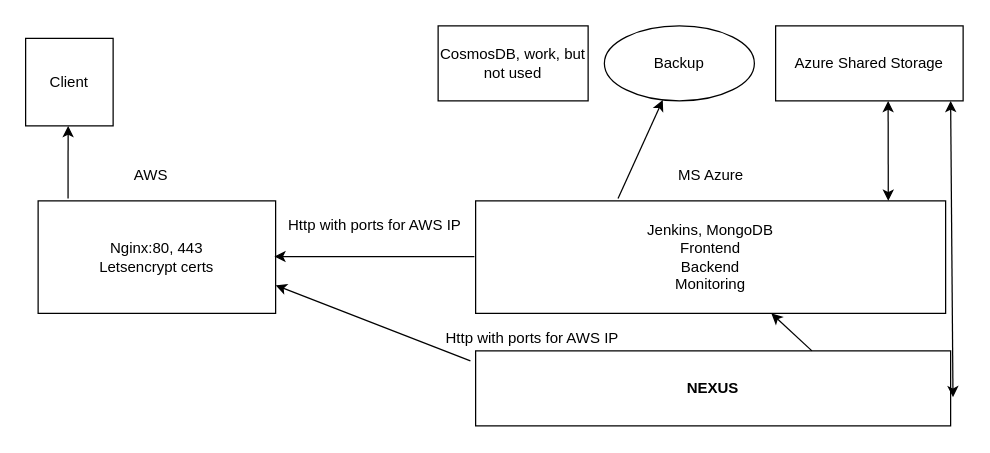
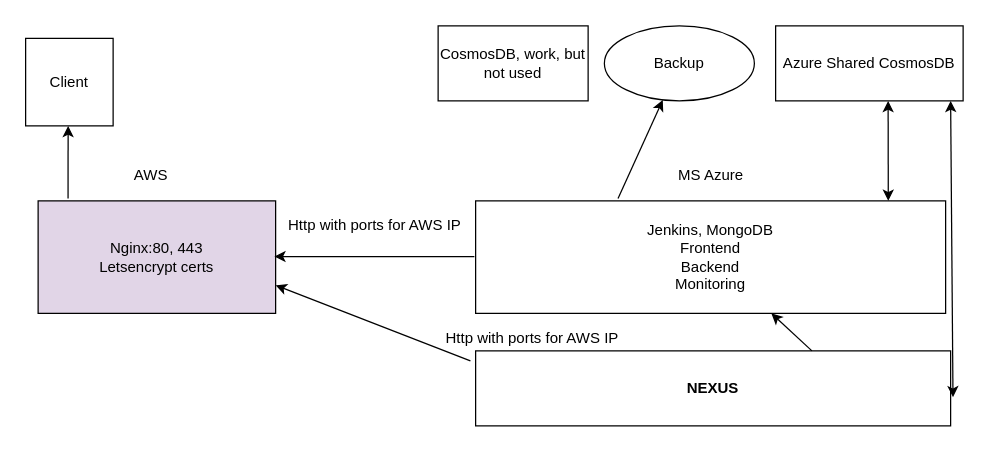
node "Azure Shared Storage": label "Azure Shared Storage" -> "Azure Shared CosmosDB"
node "Nginx:80, 443 Letsencrypt certs": fillcolor #ffffff -> #e1d5e7
